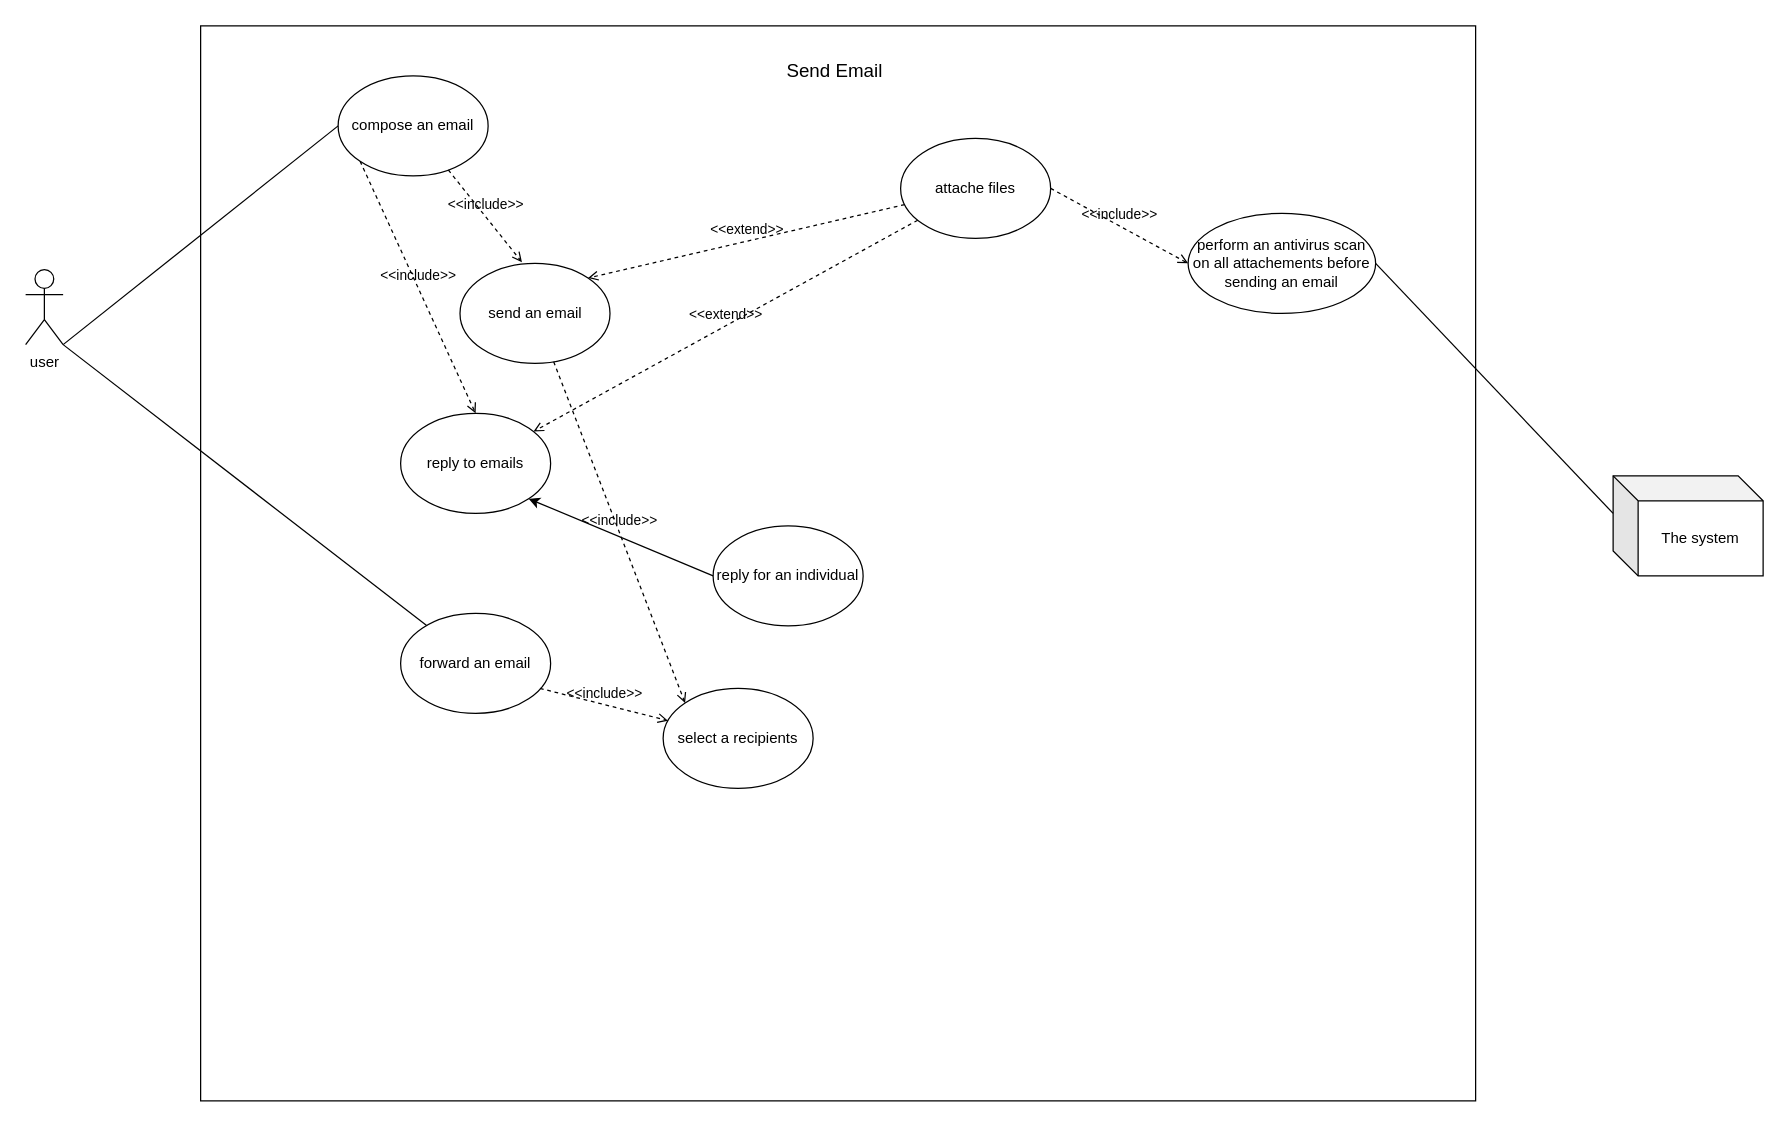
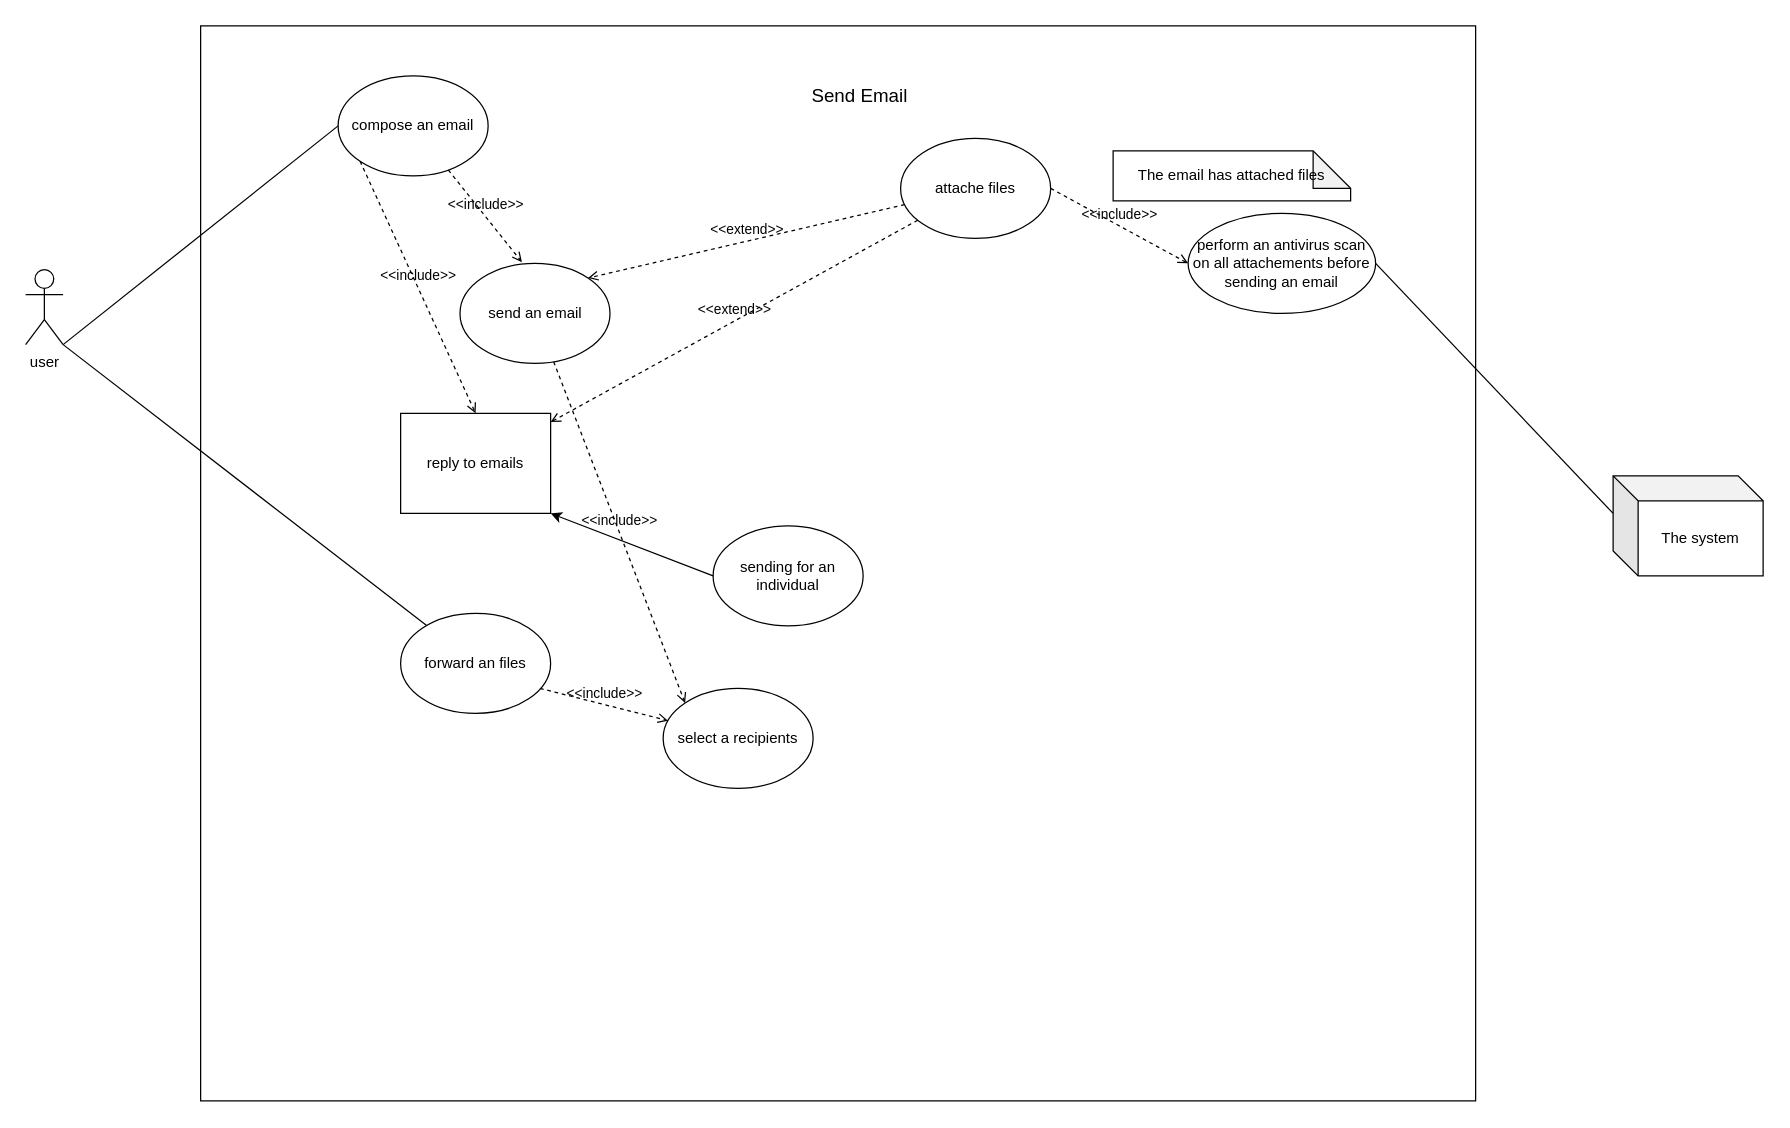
node "Send Email": moved (835, 69) -> (860, 94)
node "The email has attached files": added
node "reply to emails": shape ellipse -> rectangle
node "reply for an individual": label "reply for an individual" -> "sending for an individual"
node "forward an email": label "forward an email" -> "forward an files"
